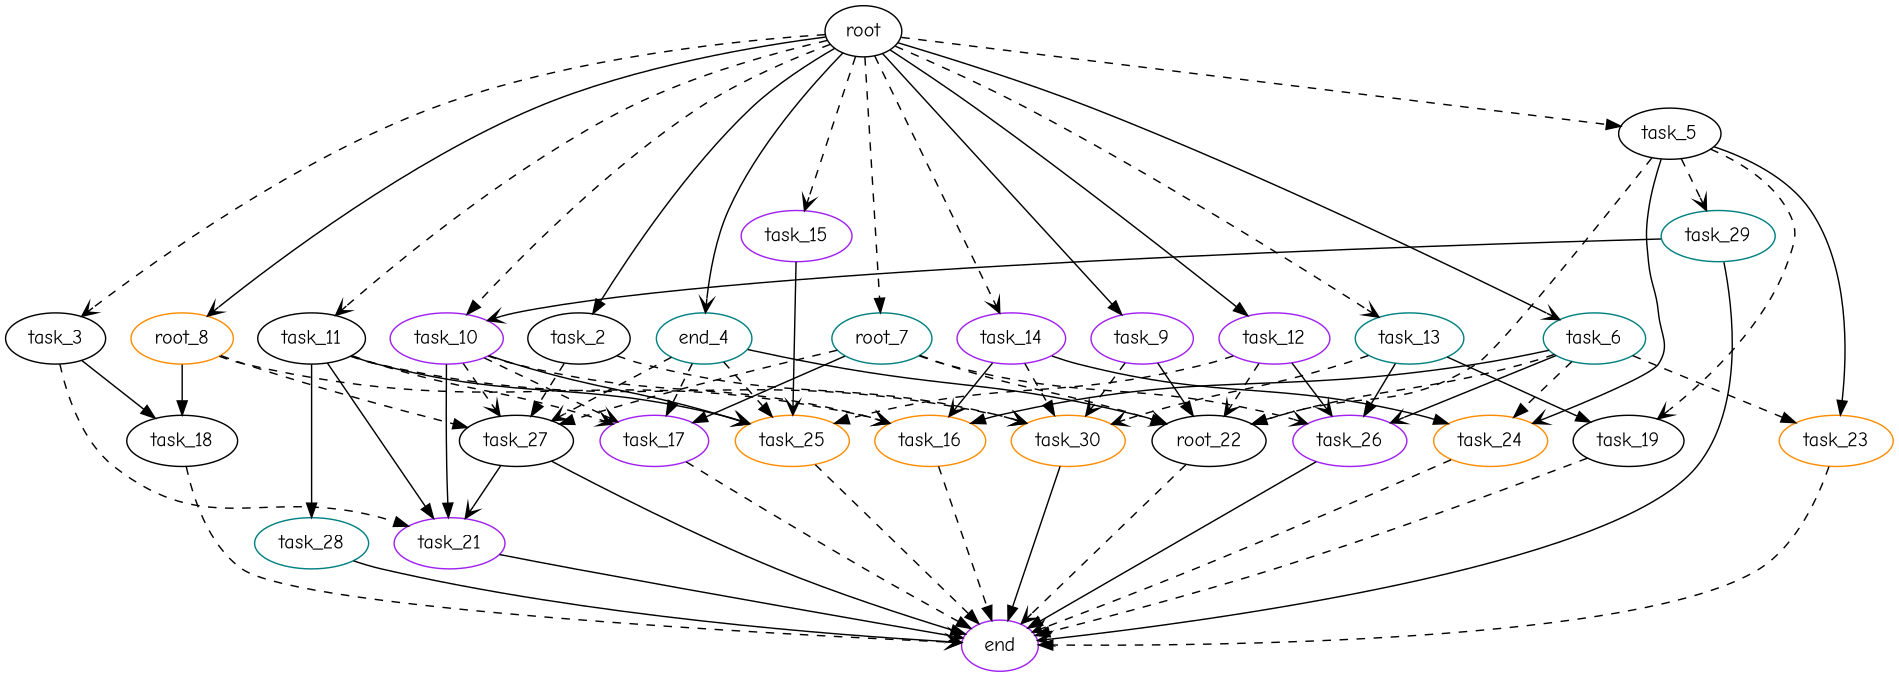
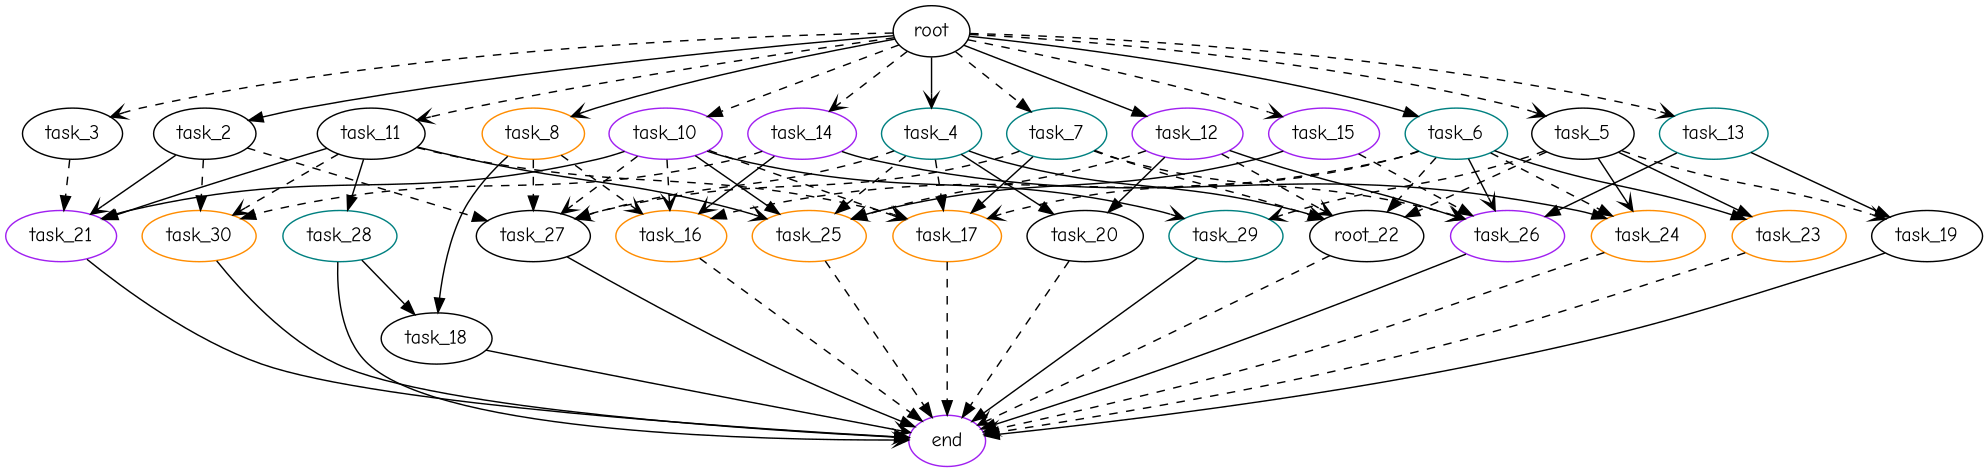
edge "root" -> "task_5": arrowhead normal -> vee
edge "root" -> "task_6": arrowhead vee -> normal
edge "task_15" -> "task_26": added
edge "task_6" -> "task_17": added
node "task_20": added
edge "task_29" -> "task_10": reversed
node "root_8": label "root_8" -> "task_8"
node "end_4": label "end_4" -> "task_4"
node "root_7": label "root_7" -> "task_7"
node "task_9": removed
edge "task_6" -> "task_16": style solid -> dashed
edge "task_3" -> "task_18": now "task_28" -> "task_18"
edge "task_6" -> "task_23": style dashed -> solid
edge "task_10" -> "task_25": arrowhead vee -> normal
edge "task_13" -> "task_30": removed
edge "task_2" -> "task_30": arrowhead vee -> normal
node "task_17": color purple -> darkorange
edge "task_27" -> "task_21": now "task_2" -> "task_21"
edge "task_19" -> "end": style dashed -> solid
edge "task_29" -> "end": arrowhead vee -> normal
edge "task_18" -> "end": style dashed -> solid
